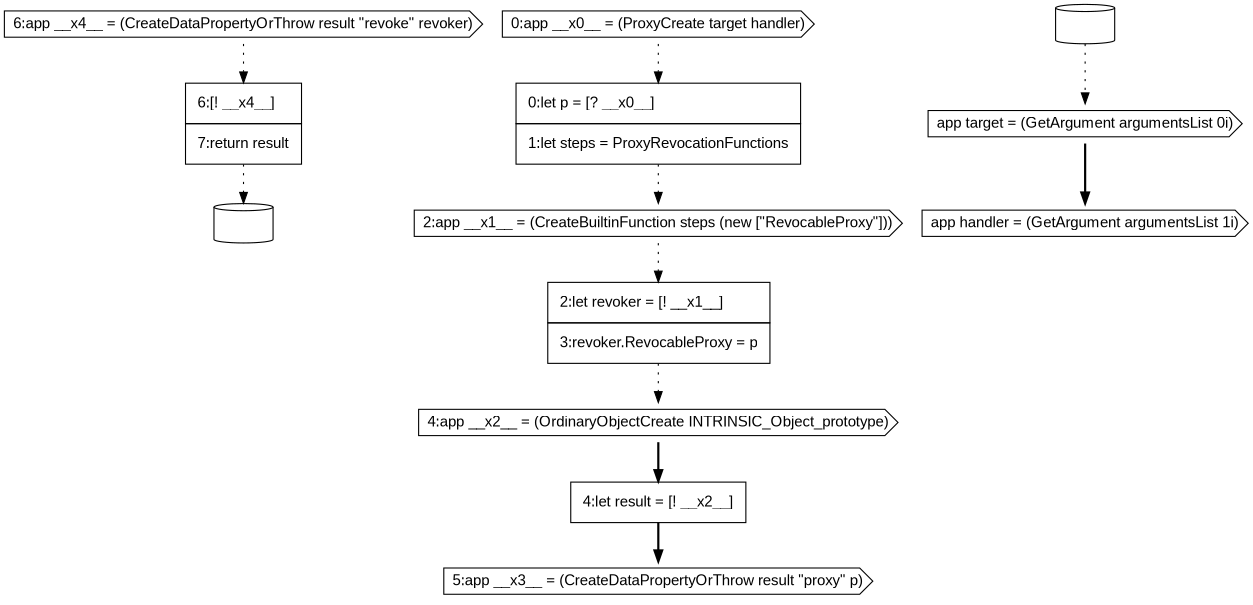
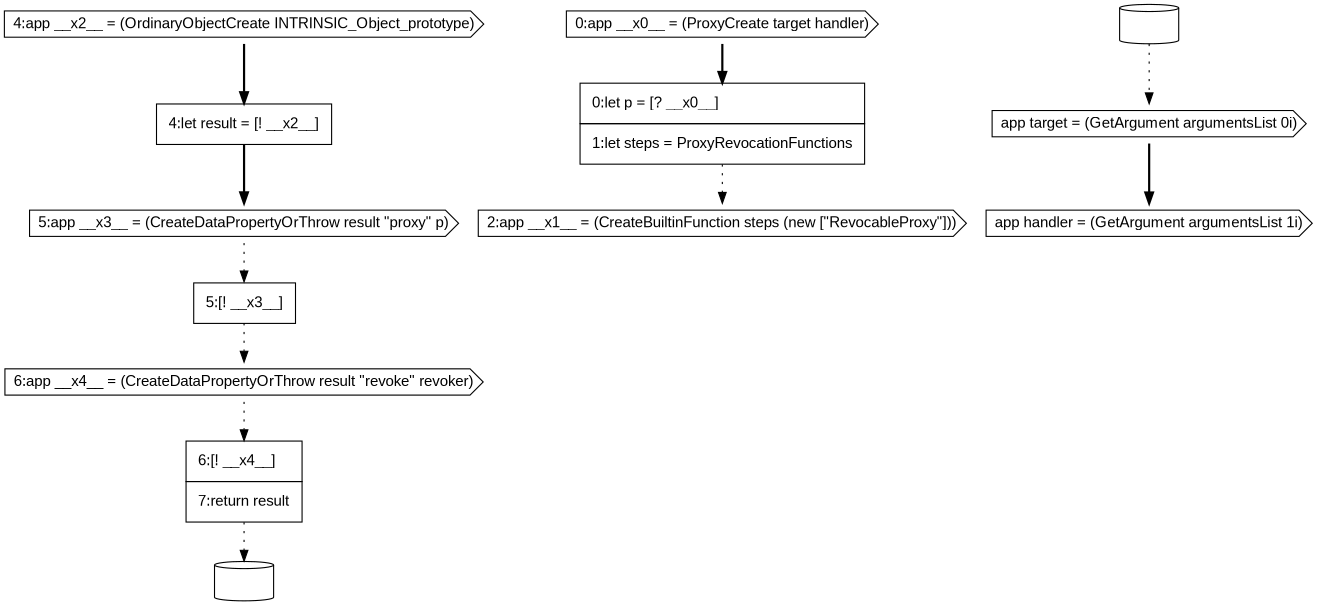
edge "0:app __x0__ = (ProxyCreate target handler)" -> "0:let p = [? __x0__]": style dotted -> bold
node "5:[! __x3__]": added
node "2:let revoker = [! __x1__]": removed
